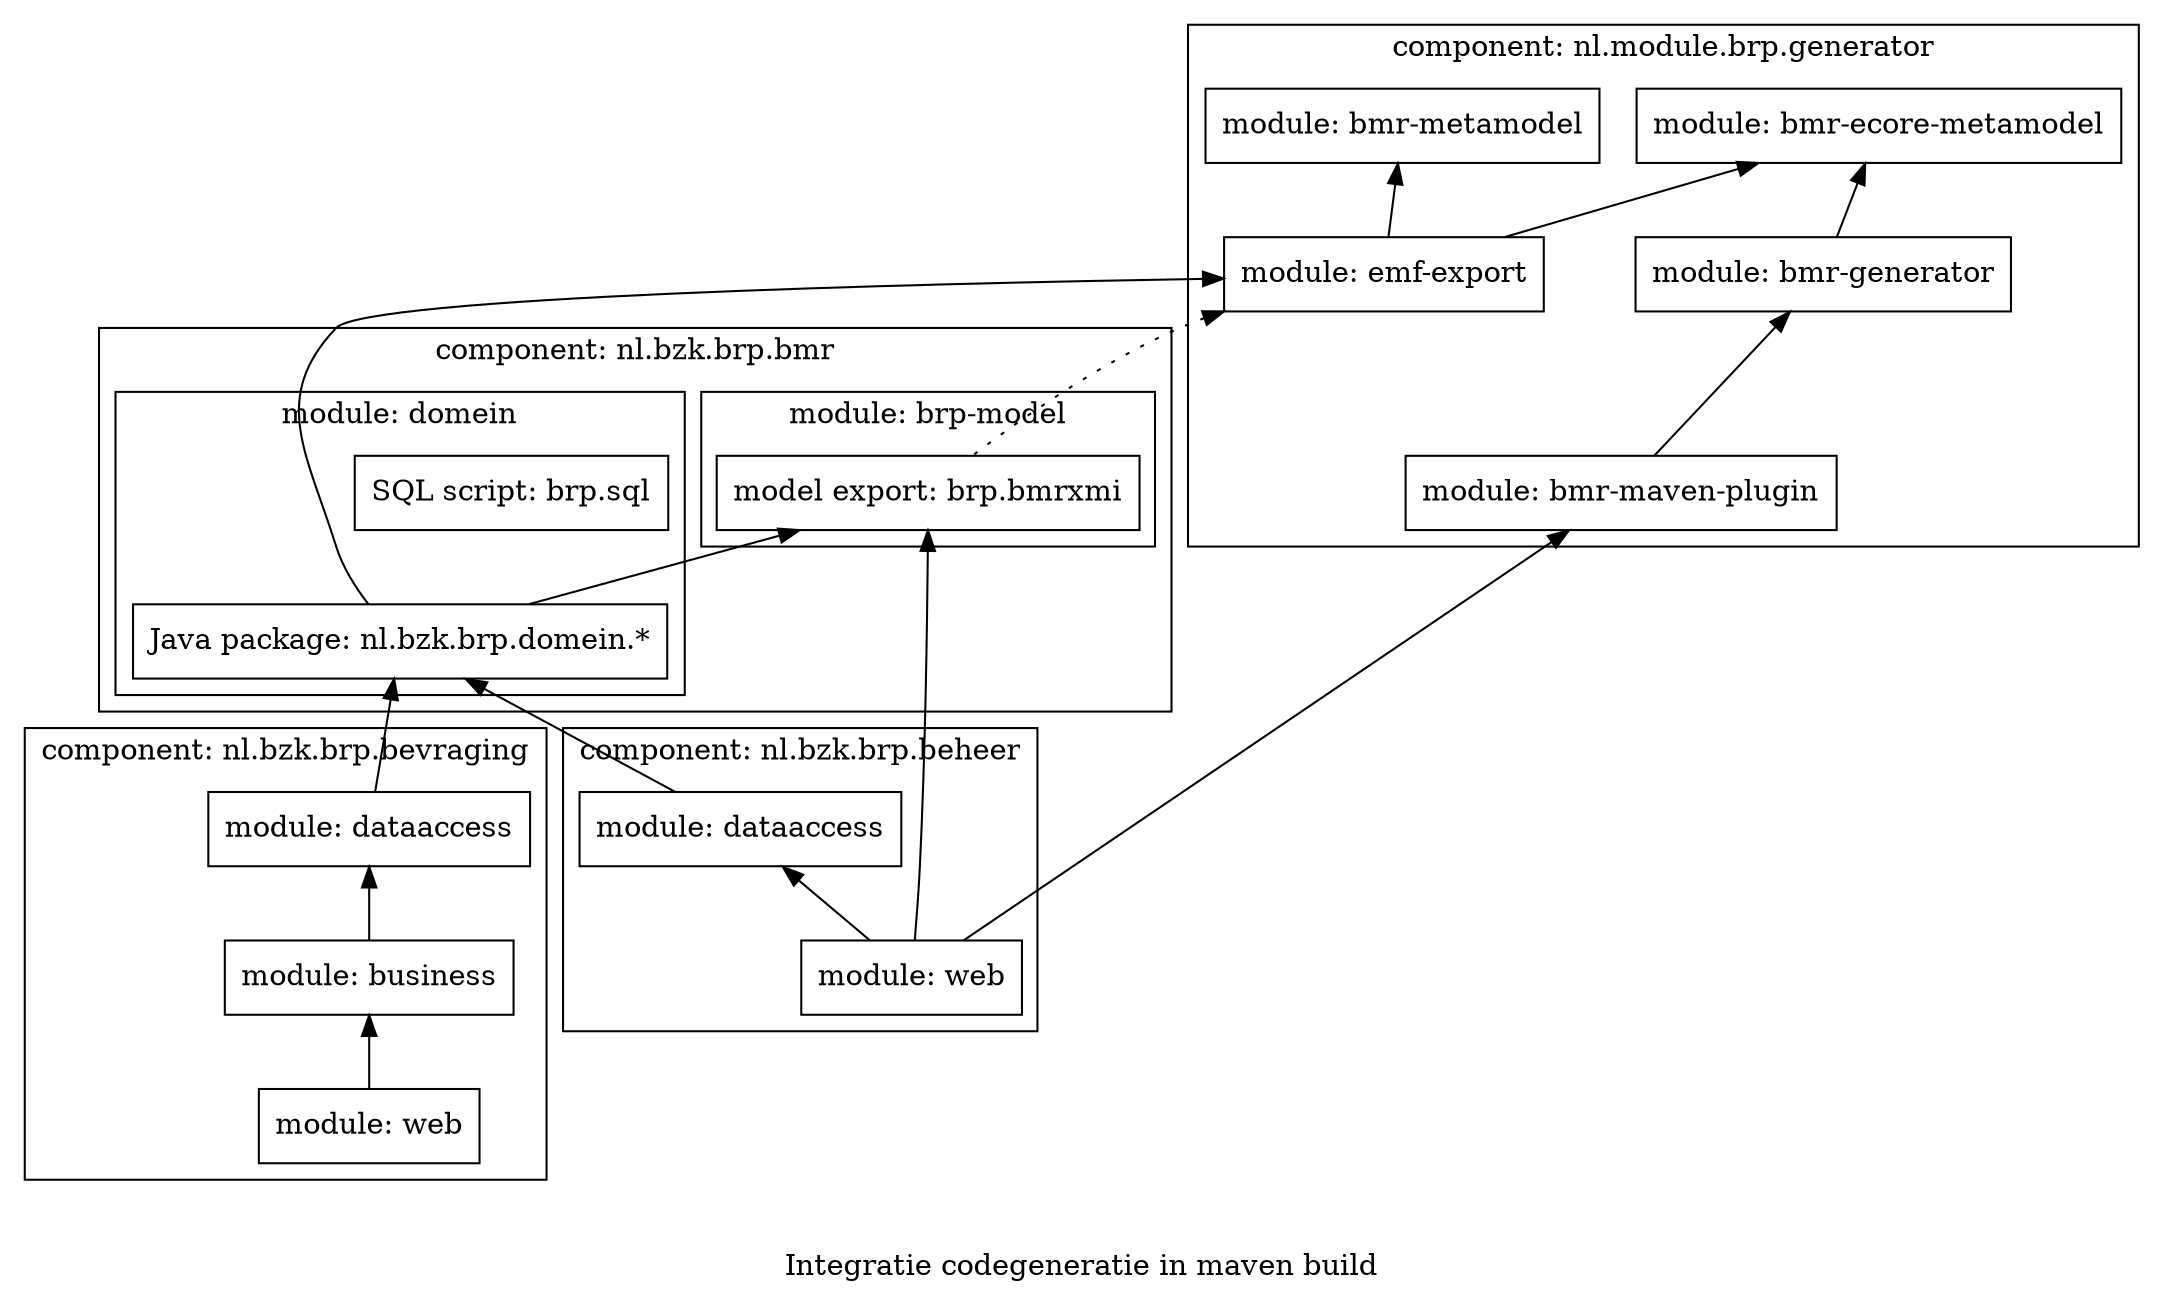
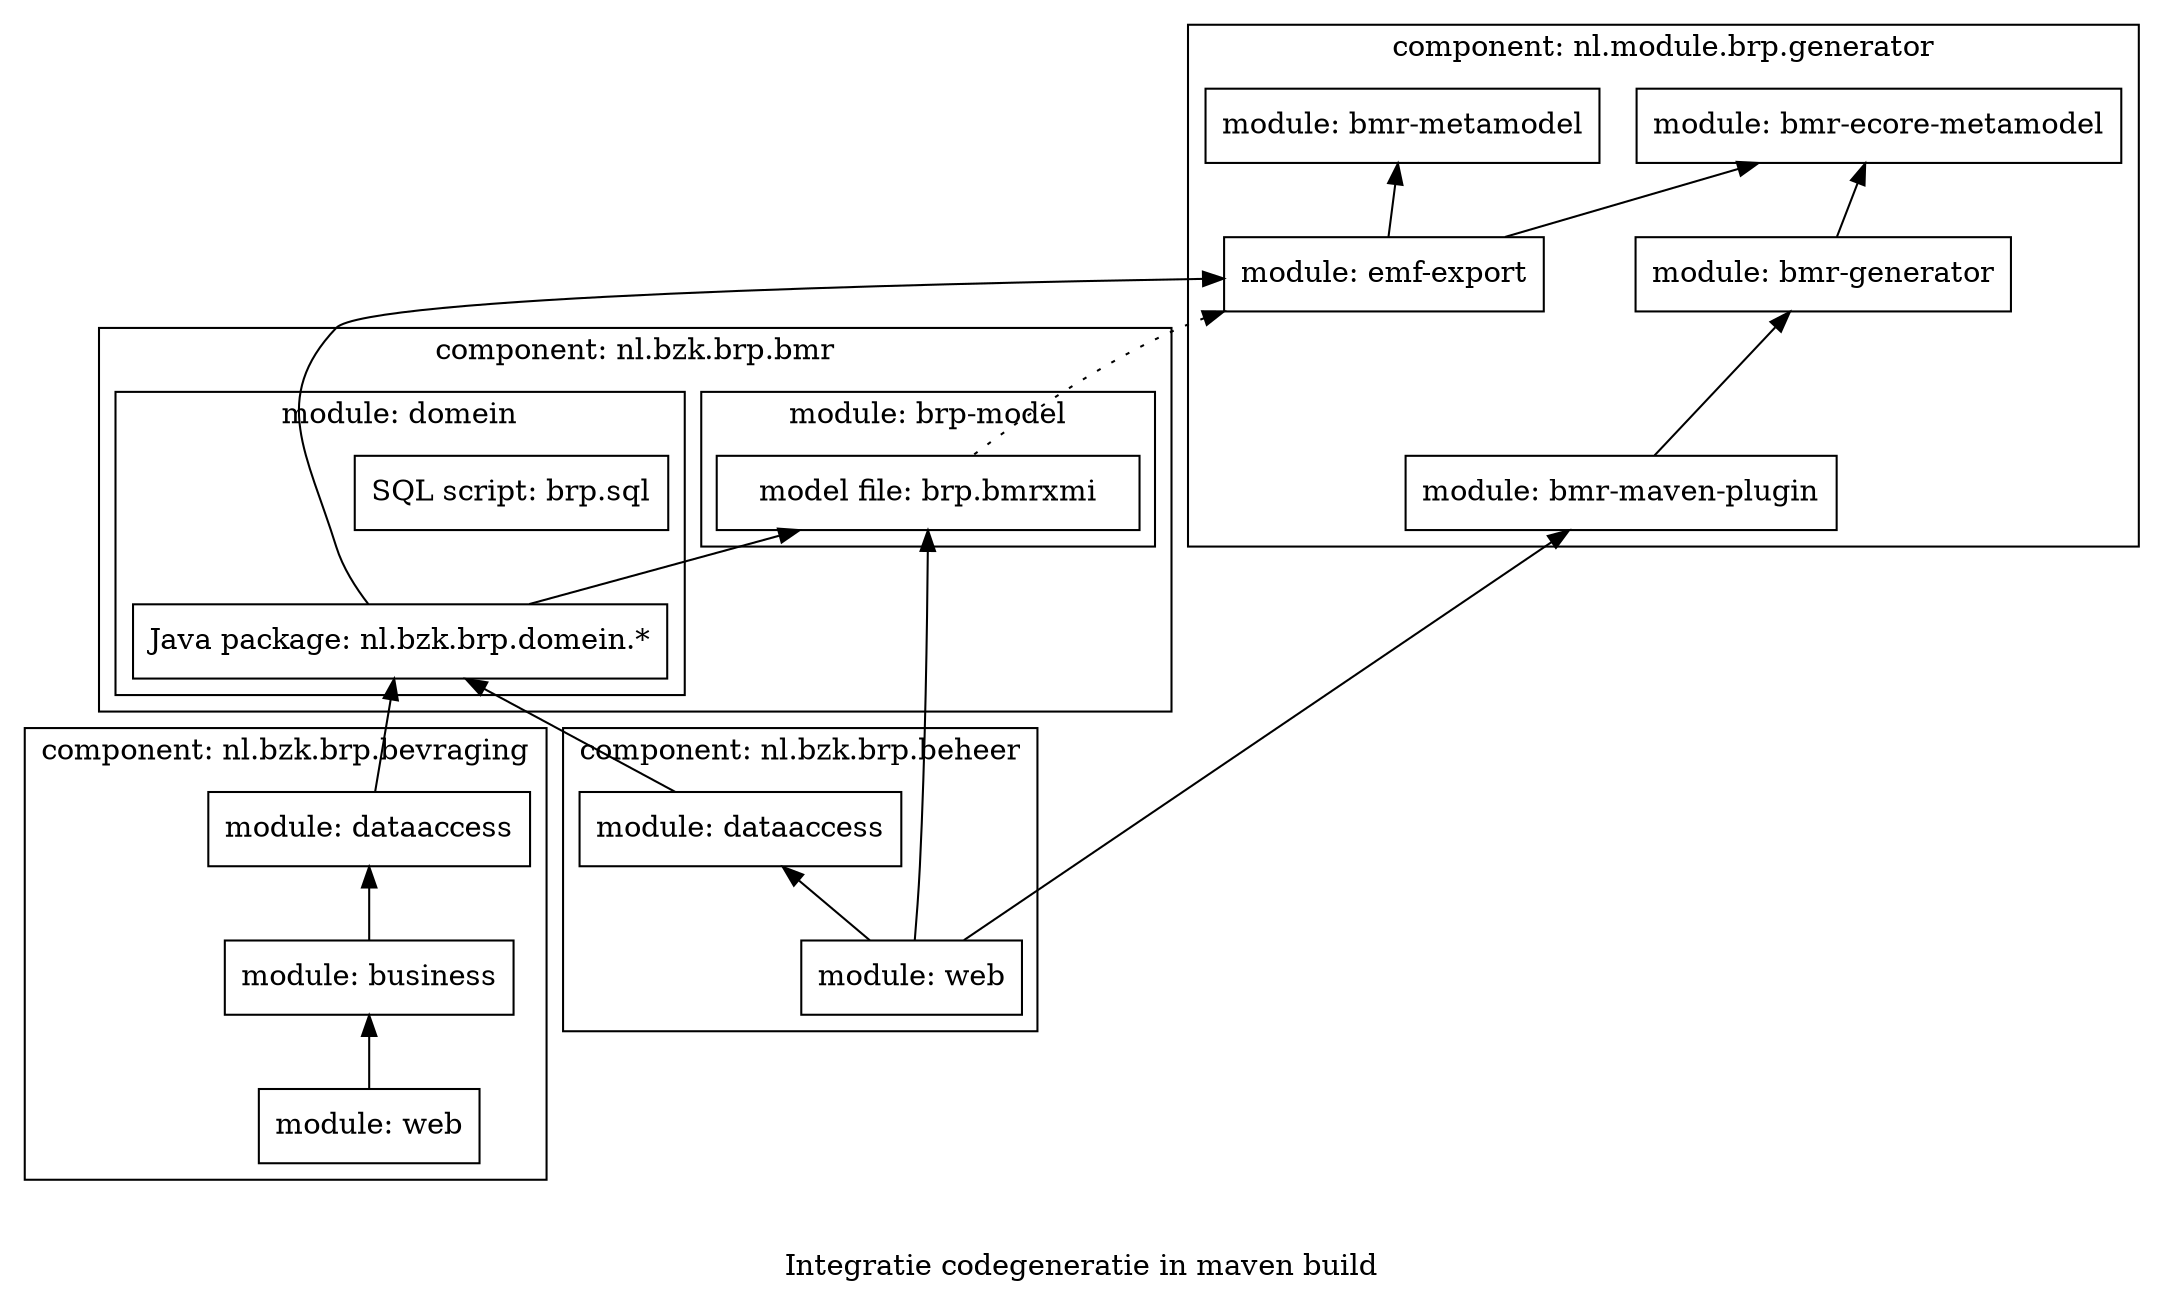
node "model export: brp.bmrxmi": label "model export: brp.bmrxmi" -> "model file: brp.bmrxmi"
